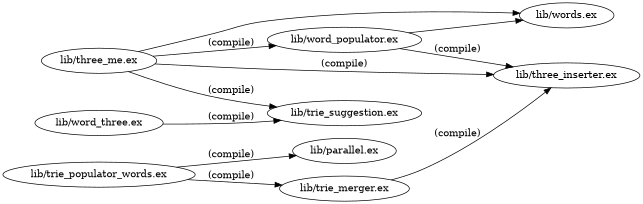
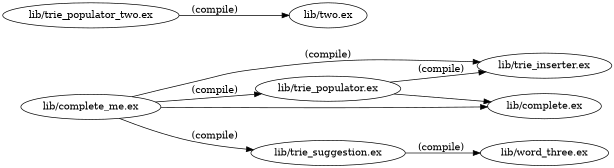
node "lib/words.ex": label "lib/words.ex" -> "lib/complete.ex"
node "lib/word_populator.ex": label "lib/word_populator.ex" -> "lib/trie_populator.ex"
node "lib/three_me.ex": label "lib/three_me.ex" -> "lib/complete_me.ex"
node "lib/three_inserter.ex": label "lib/three_inserter.ex" -> "lib/trie_inserter.ex"
edge "lib/word_three.ex" -> "lib/trie_suggestion.ex": reversed
node "lib/parallel.ex": label "lib/parallel.ex" -> "lib/two.ex"
node "lib/trie_populator_words.ex": label "lib/trie_populator_words.ex" -> "lib/trie_populator_two.ex"
node "lib/trie_merger.ex": removed
